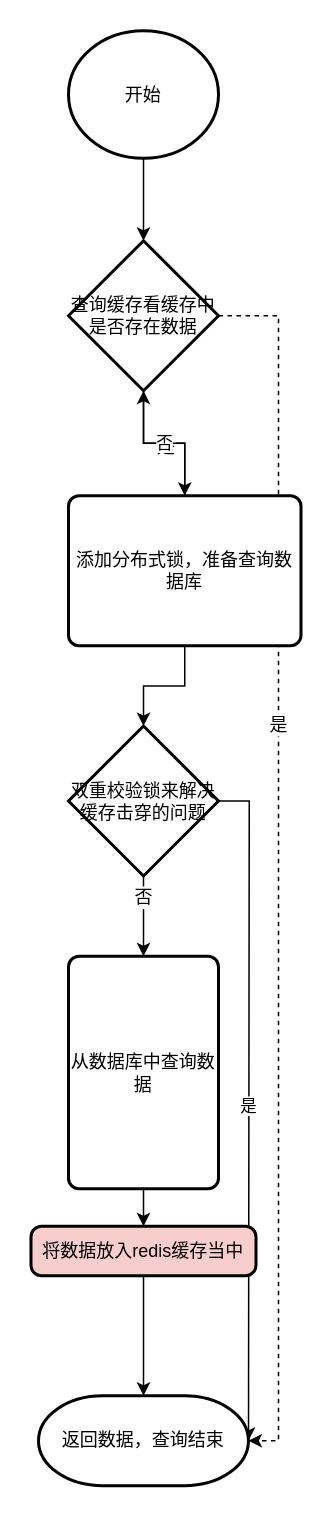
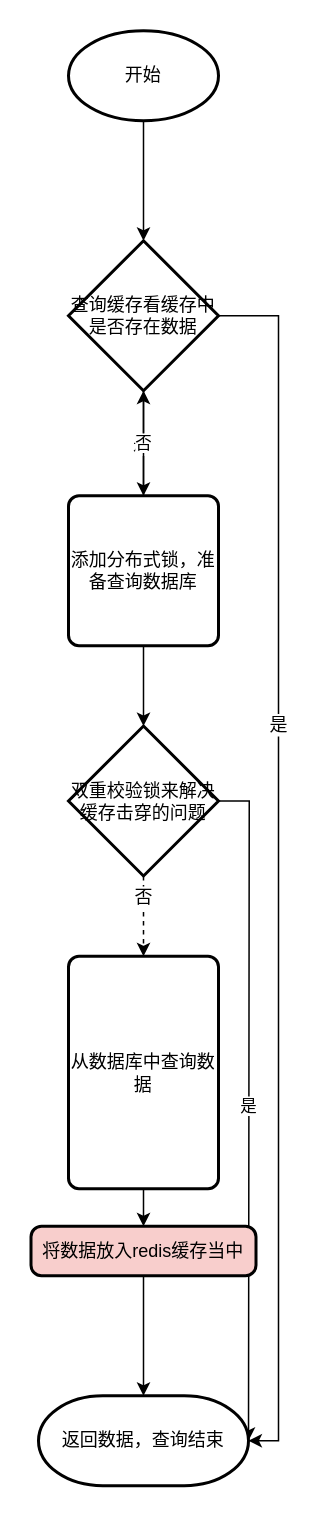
node "开始": size 150x128 -> 150x90
node "添加分布式锁，准备查询数据库": size 233x150 -> 150x150
edge "双重校验锁来解决缓存击穿的问题" -> "从数据库中查询数据": style solid -> dashed
edge "查询缓存看缓存中是否存在数据" -> "返回数据，查询结束": style dashed -> solid
